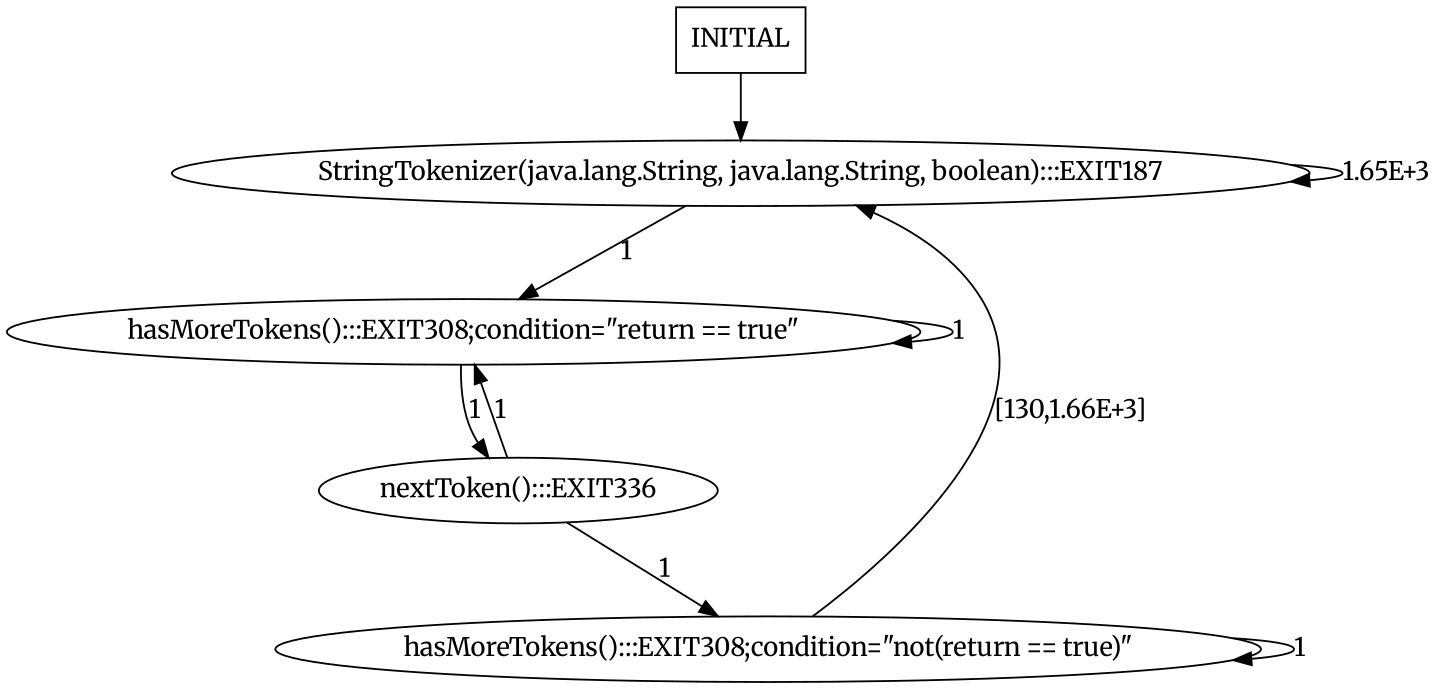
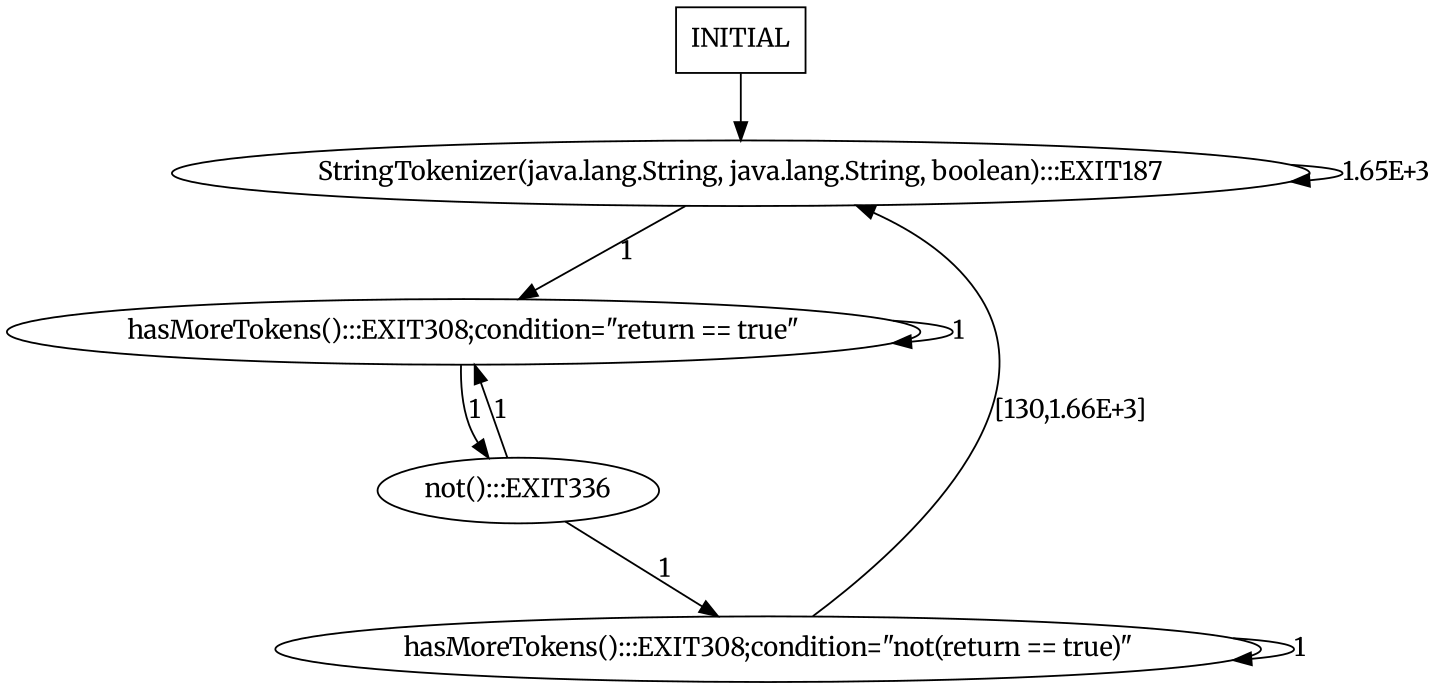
node "nextToken():::EXIT336": label "nextToken():::EXIT336" -> "not():::EXIT336"
